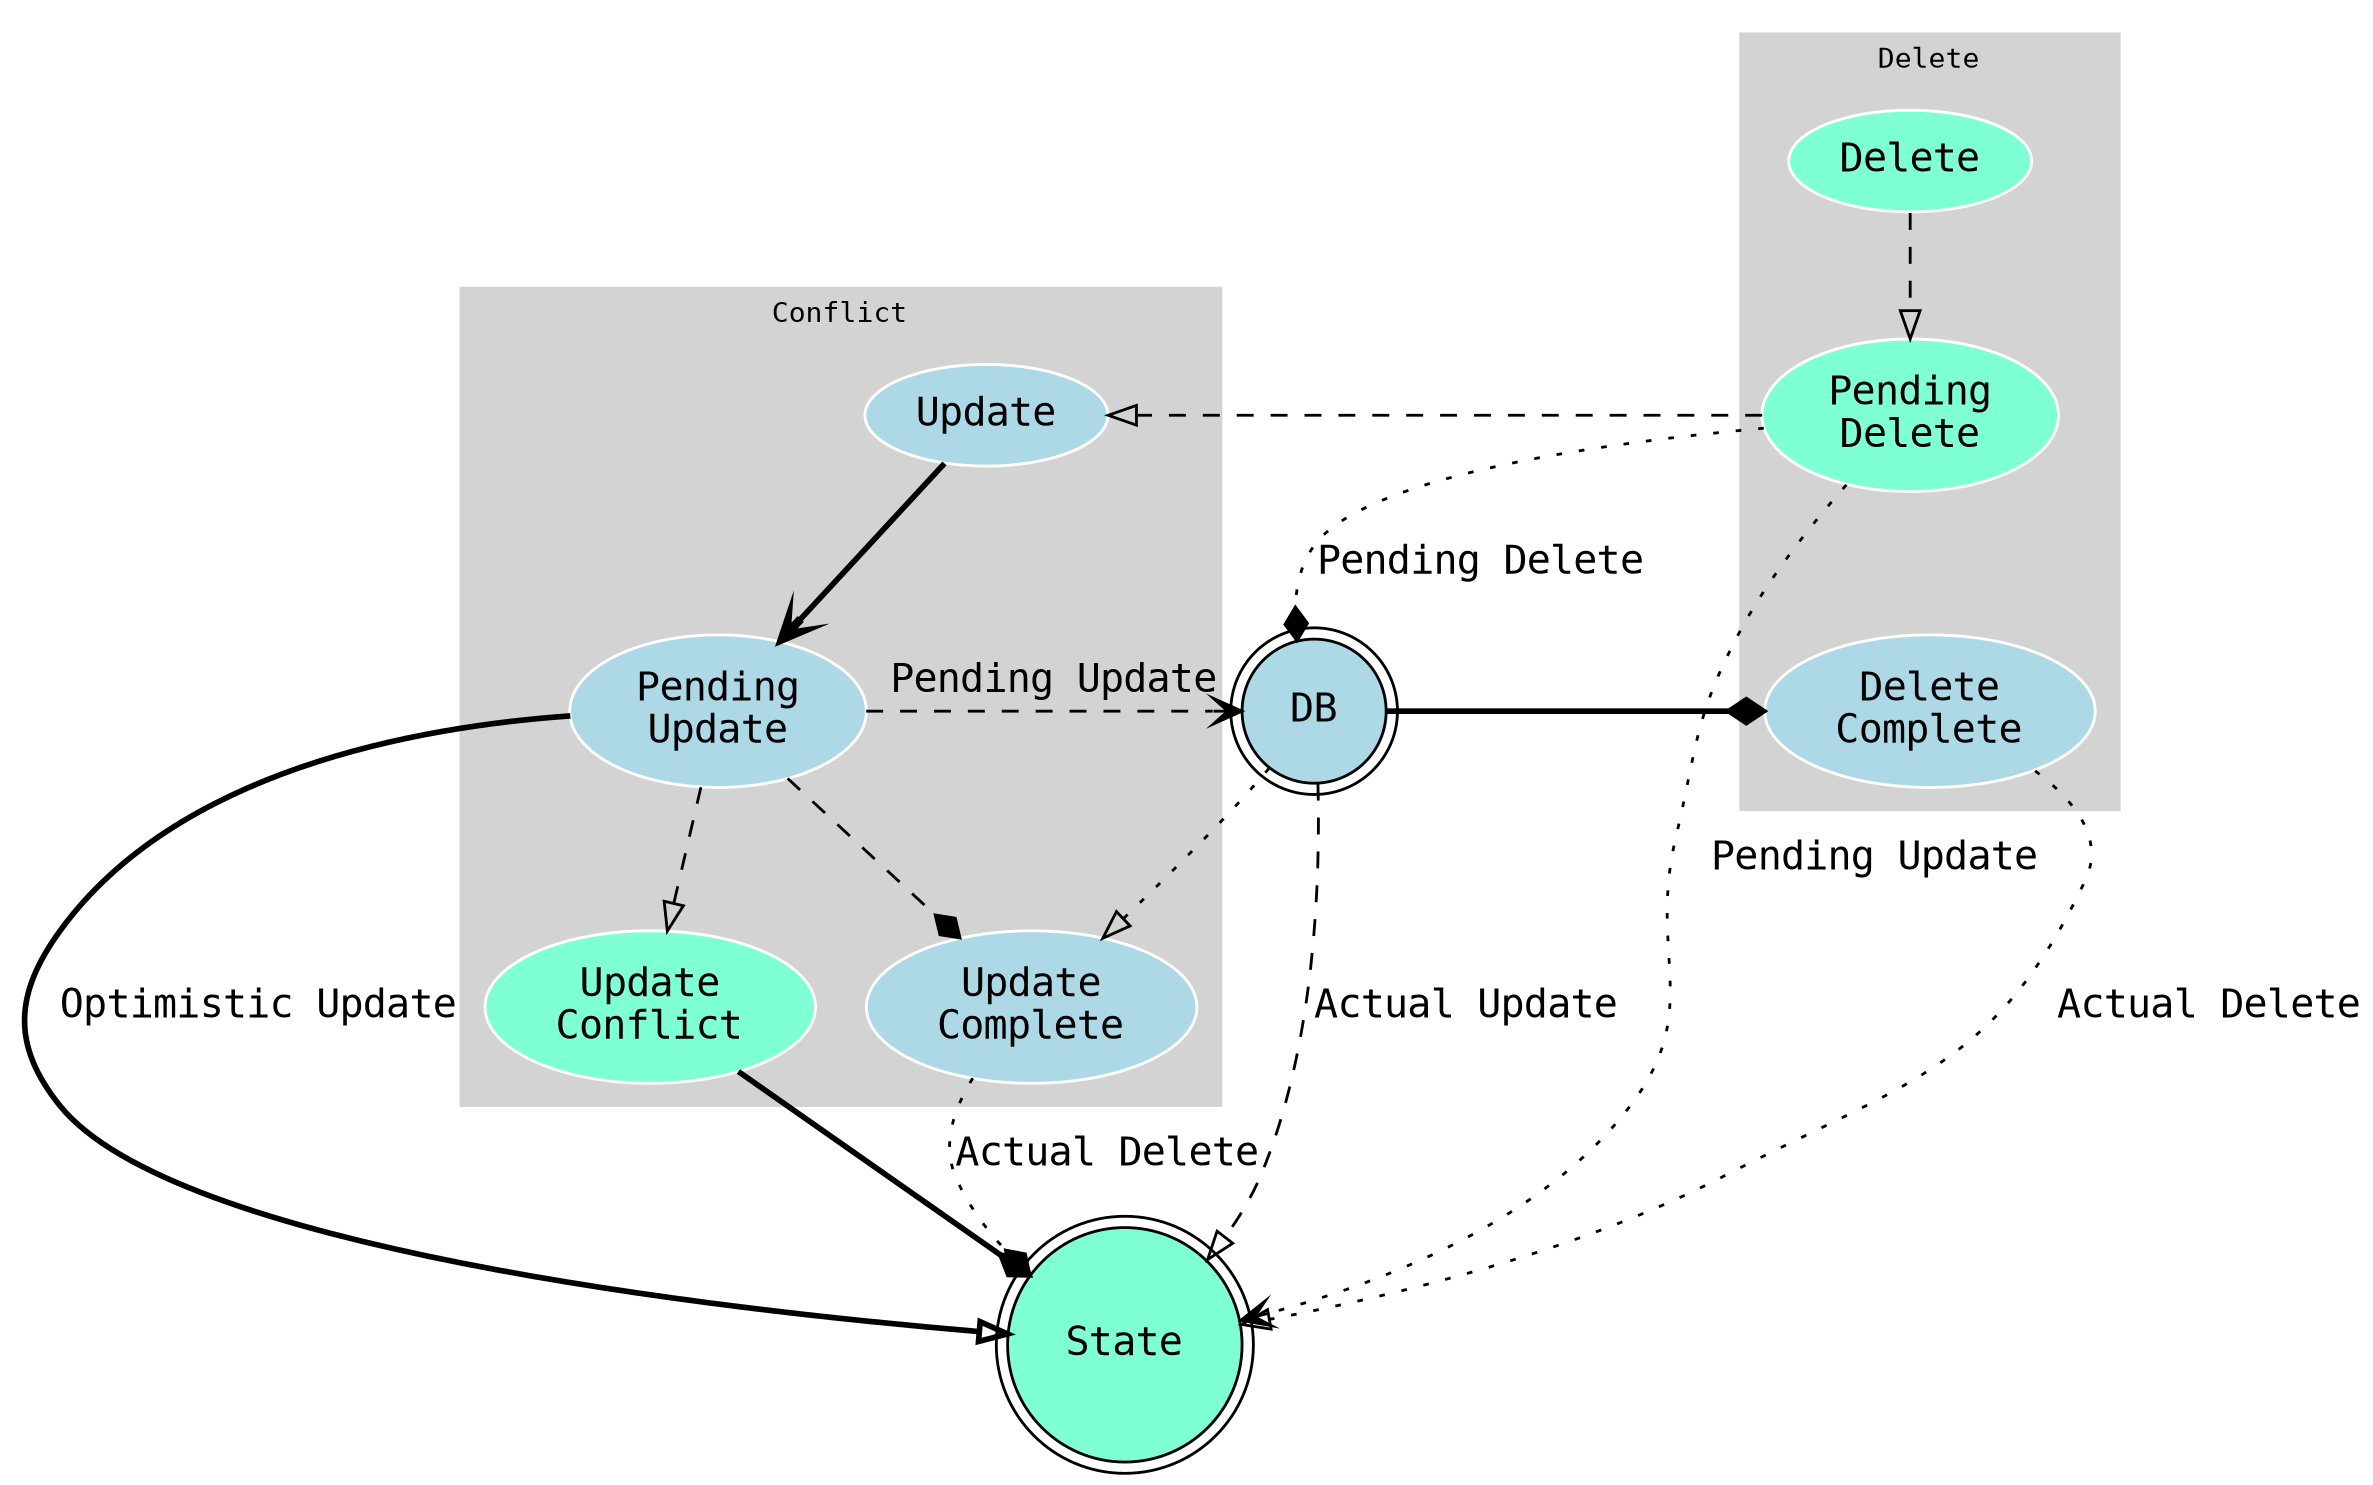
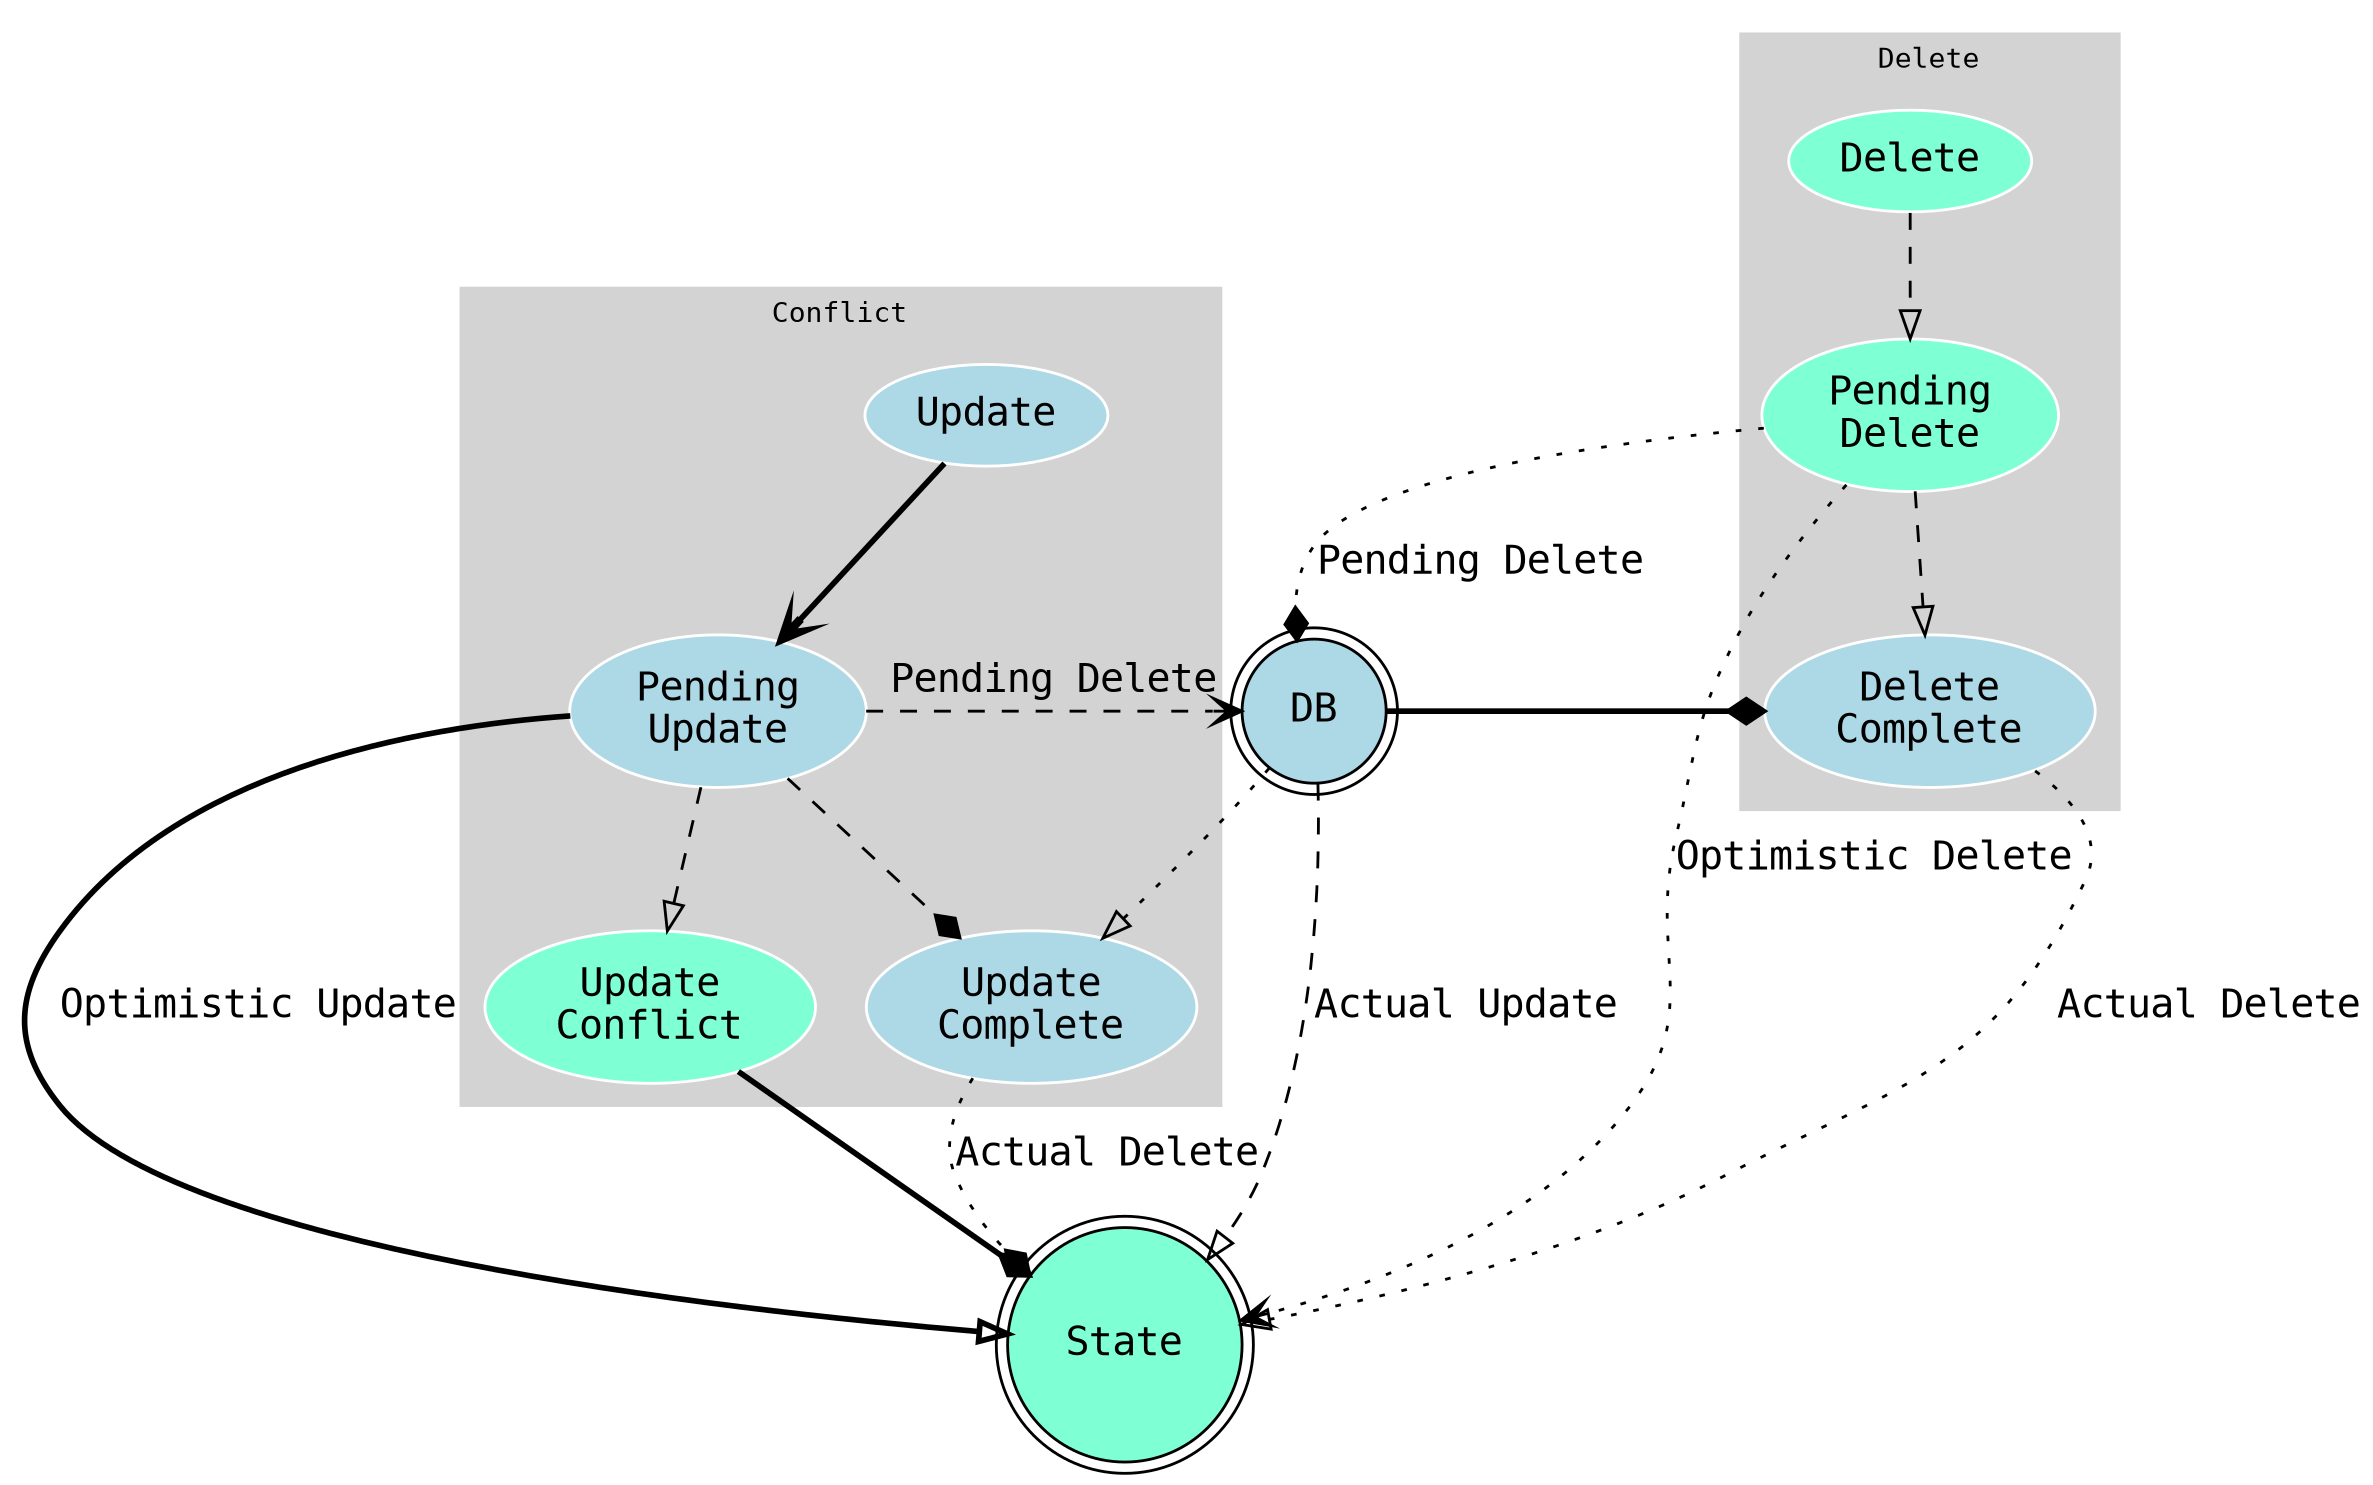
edge "Pending Delete" -> "Update": now "Pending Delete" -> "Delete Complete"
edge "Pending Update" -> "DB": label "Pending Update" -> "Pending Delete"
edge "Pending Delete" -> "State": label "Pending Update" -> "Optimistic Delete"
